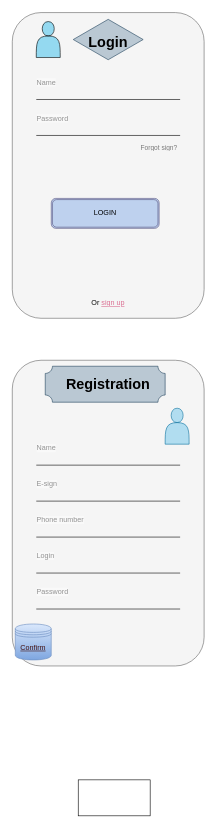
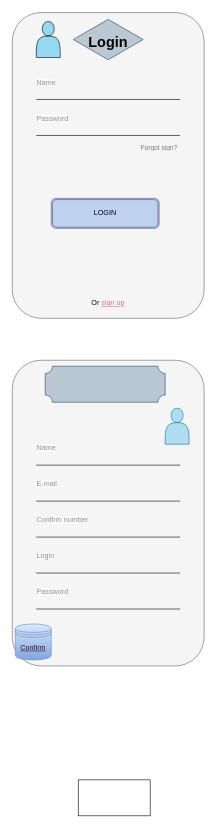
node "Registration": removed
node "E-sign": label "E-sign" -> "E-mail"
node "Phone number": label "Phone number" -> "Confirm number"
